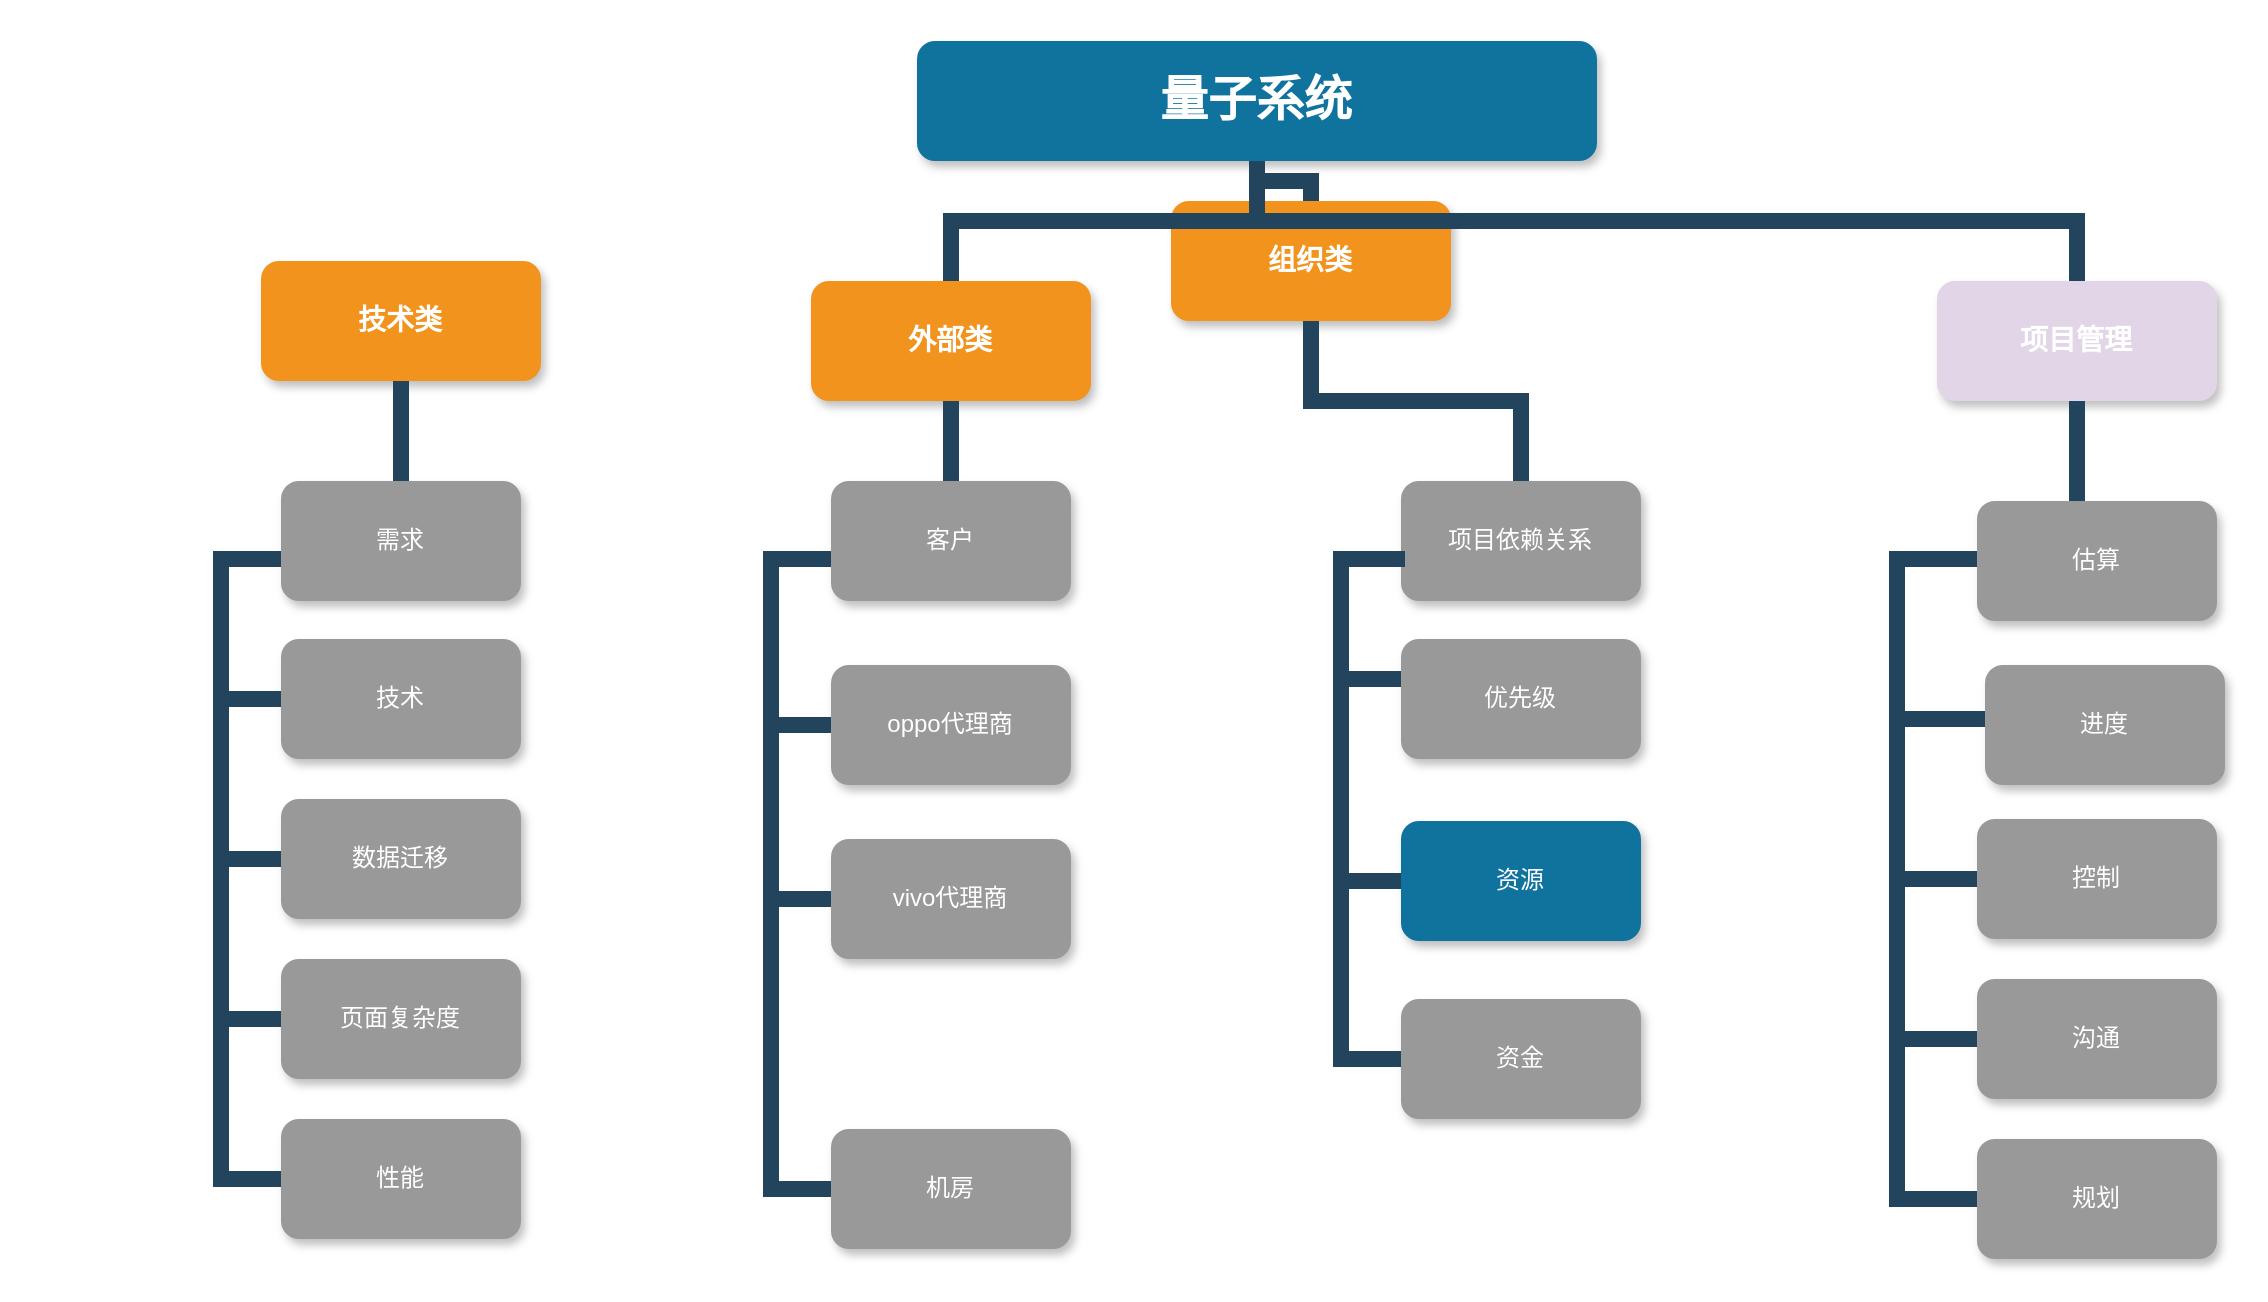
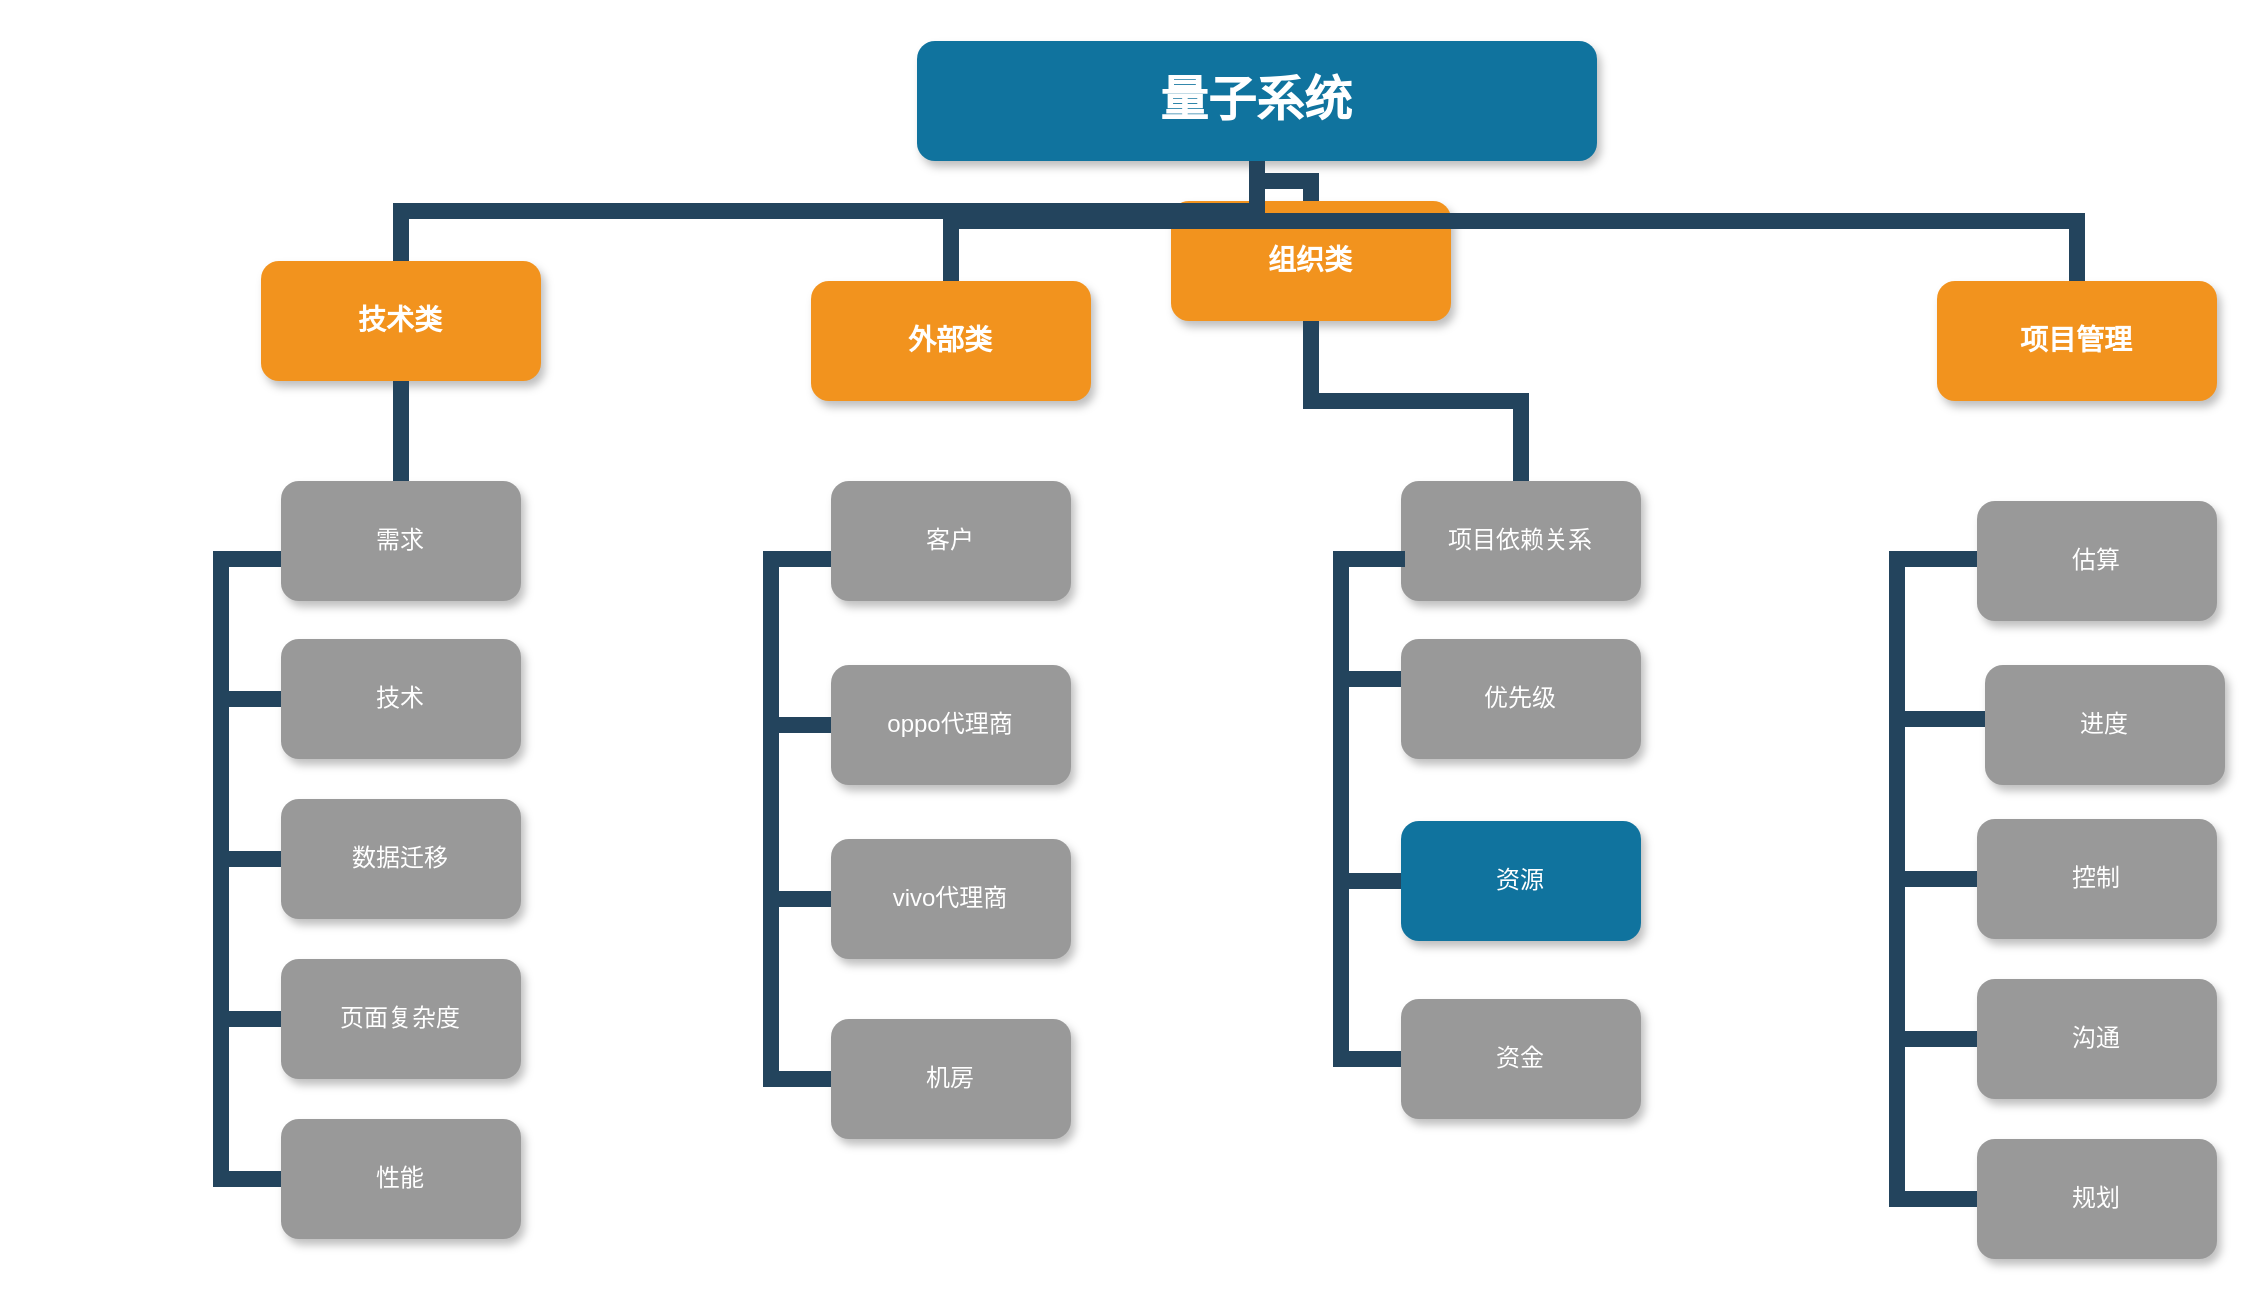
edge "量子系统" -- "技术类": added
node "项目管理": fillcolor #e1d5e7 -> #f2931e
edge "外部类" -- "客户": removed
edge "项目管理" -- "估算": removed
node "机房": moved (951, 1189) -> (951, 1079)
